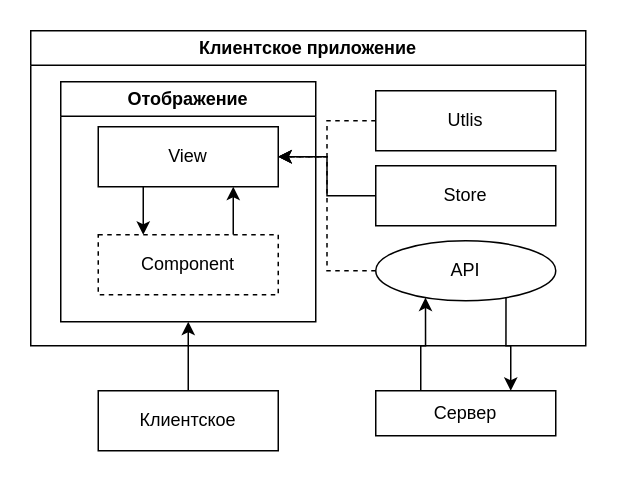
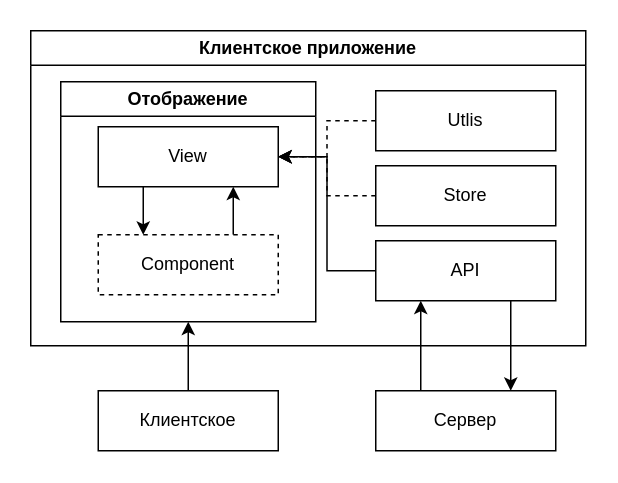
edge "Store" -> "View": style solid -> dashed
edge "API" -> "View": style dashed -> solid
node "API": shape ellipse -> rectangle
node "Сервер": size 180x45 -> 180x60
